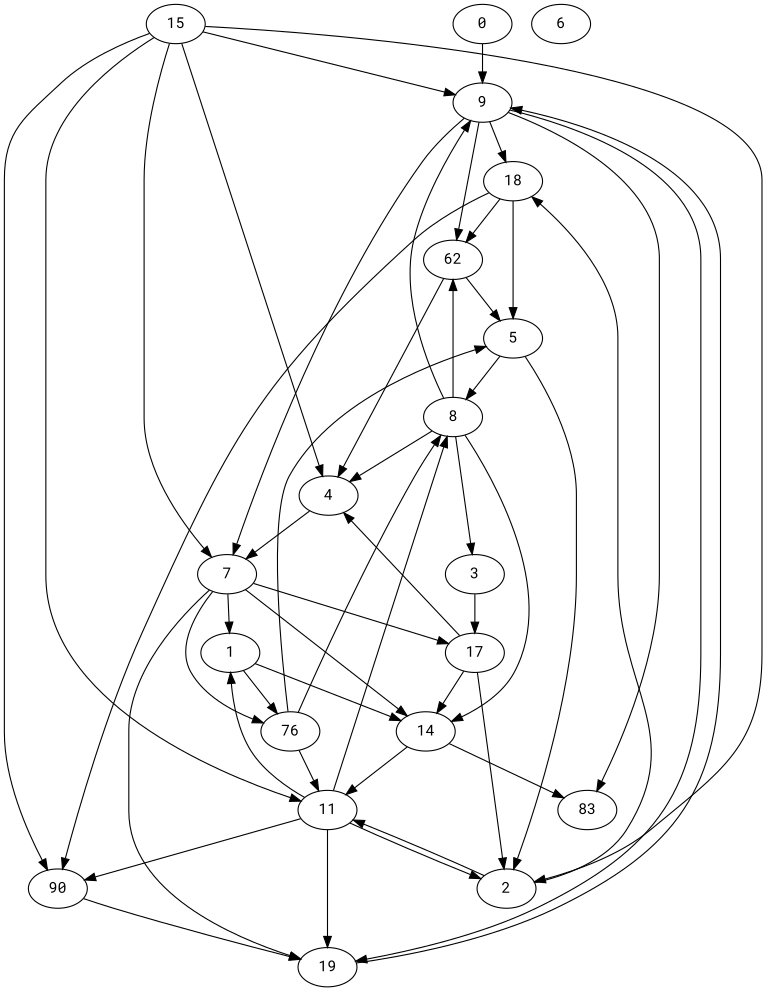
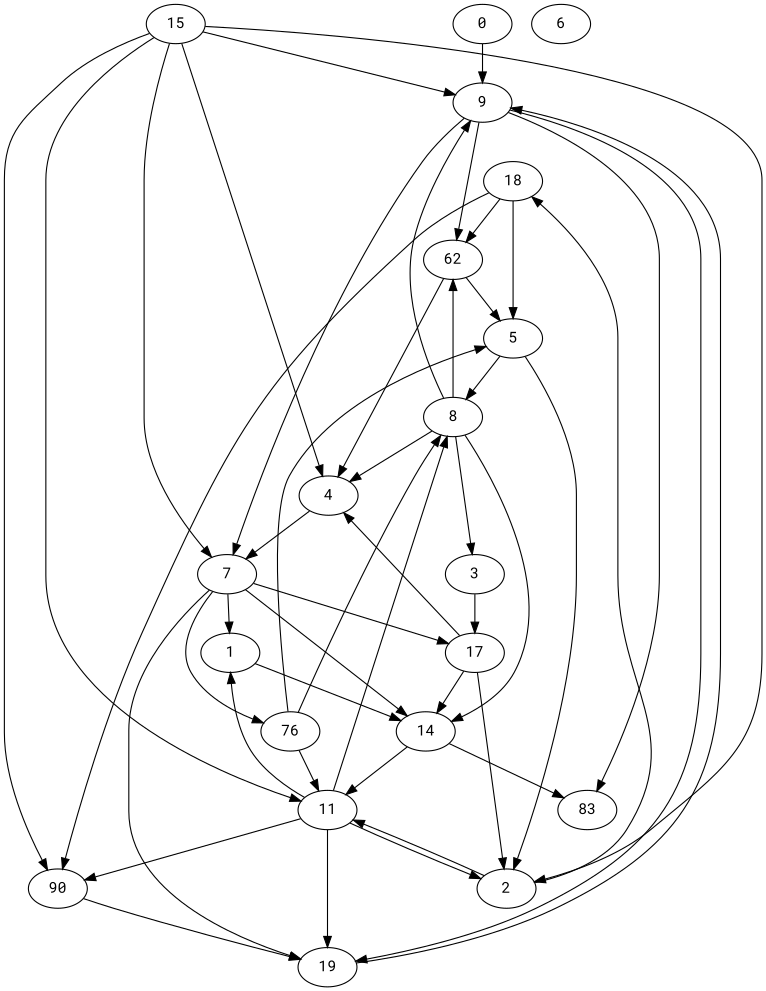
edge "9" -> "18": removed
edge "1" -> "76": removed
